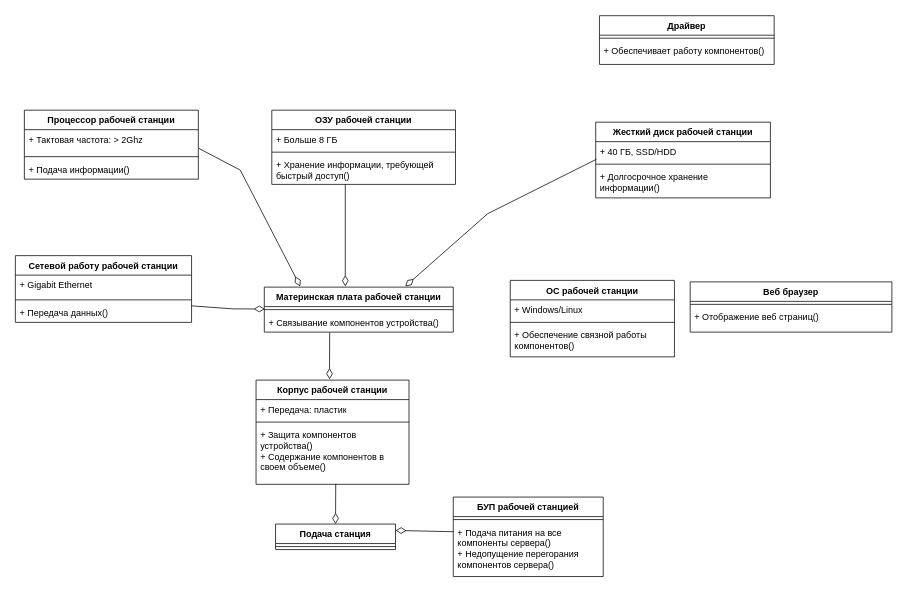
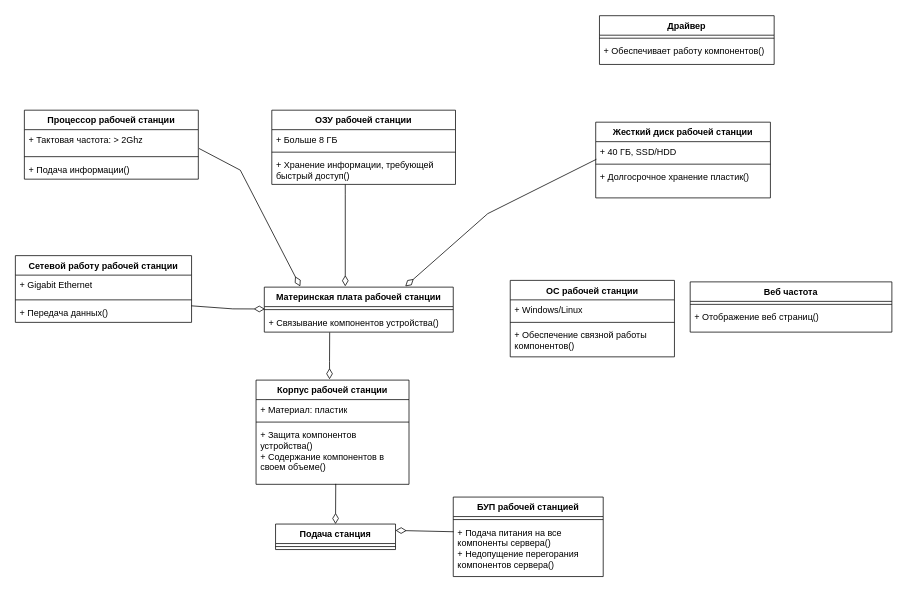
node "+ Долгосрочное хранение информации()": label "+ Долгосрочное хранение информации()" -> "+ Долгосрочное хранение пластик()"
node "Веб браузер": label "Веб браузер" -> "Веб частота"
node "+ Передача: пластик": label "+ Передача: пластик" -> "+ Материал: пластик"
